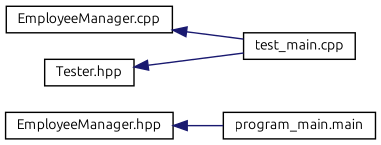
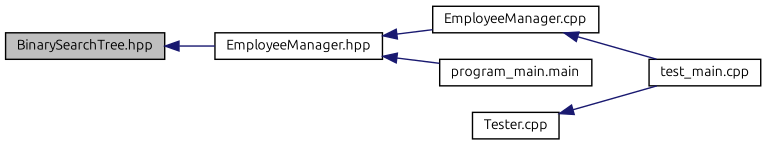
edge "EmployeeManager.cpp" -> "EmployeeManager.hpp": added
node "BinarySearchTree.hpp": added
node "Tester.hpp": label "Tester.hpp" -> "Tester.cpp"
